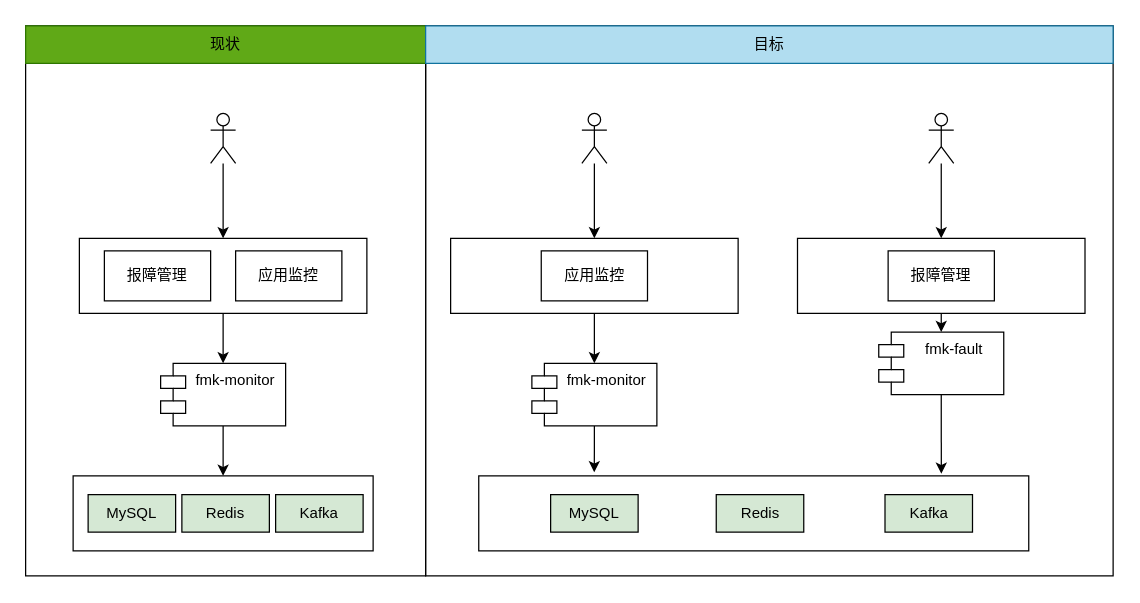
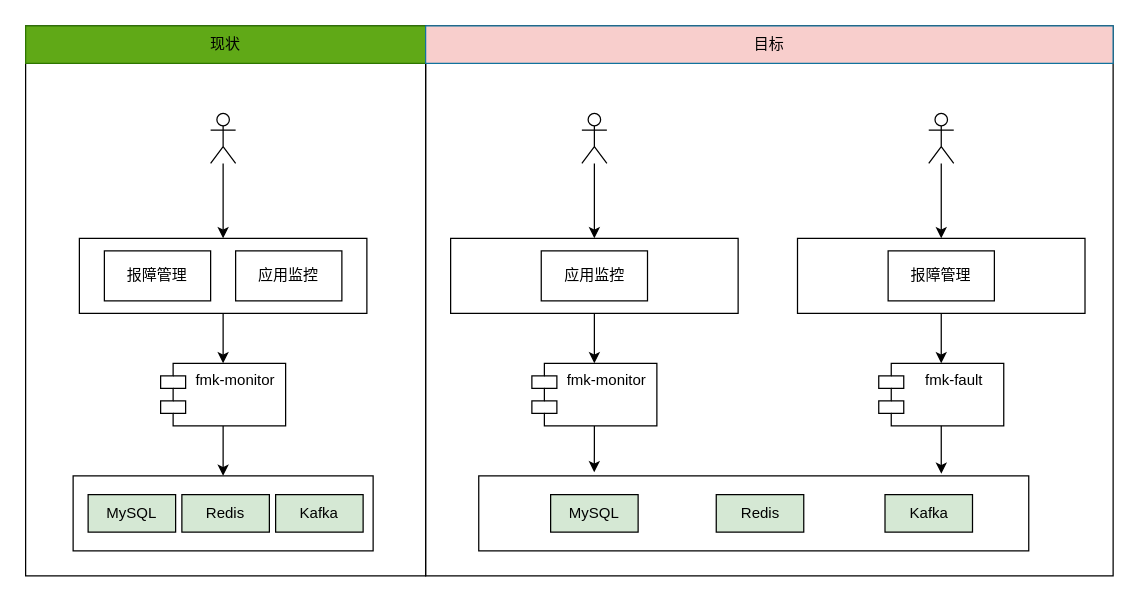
node "目标": fillcolor #b1ddf0 -> #f8cecc
node "fmk-fault": moved (941, 363) -> (941, 394)
